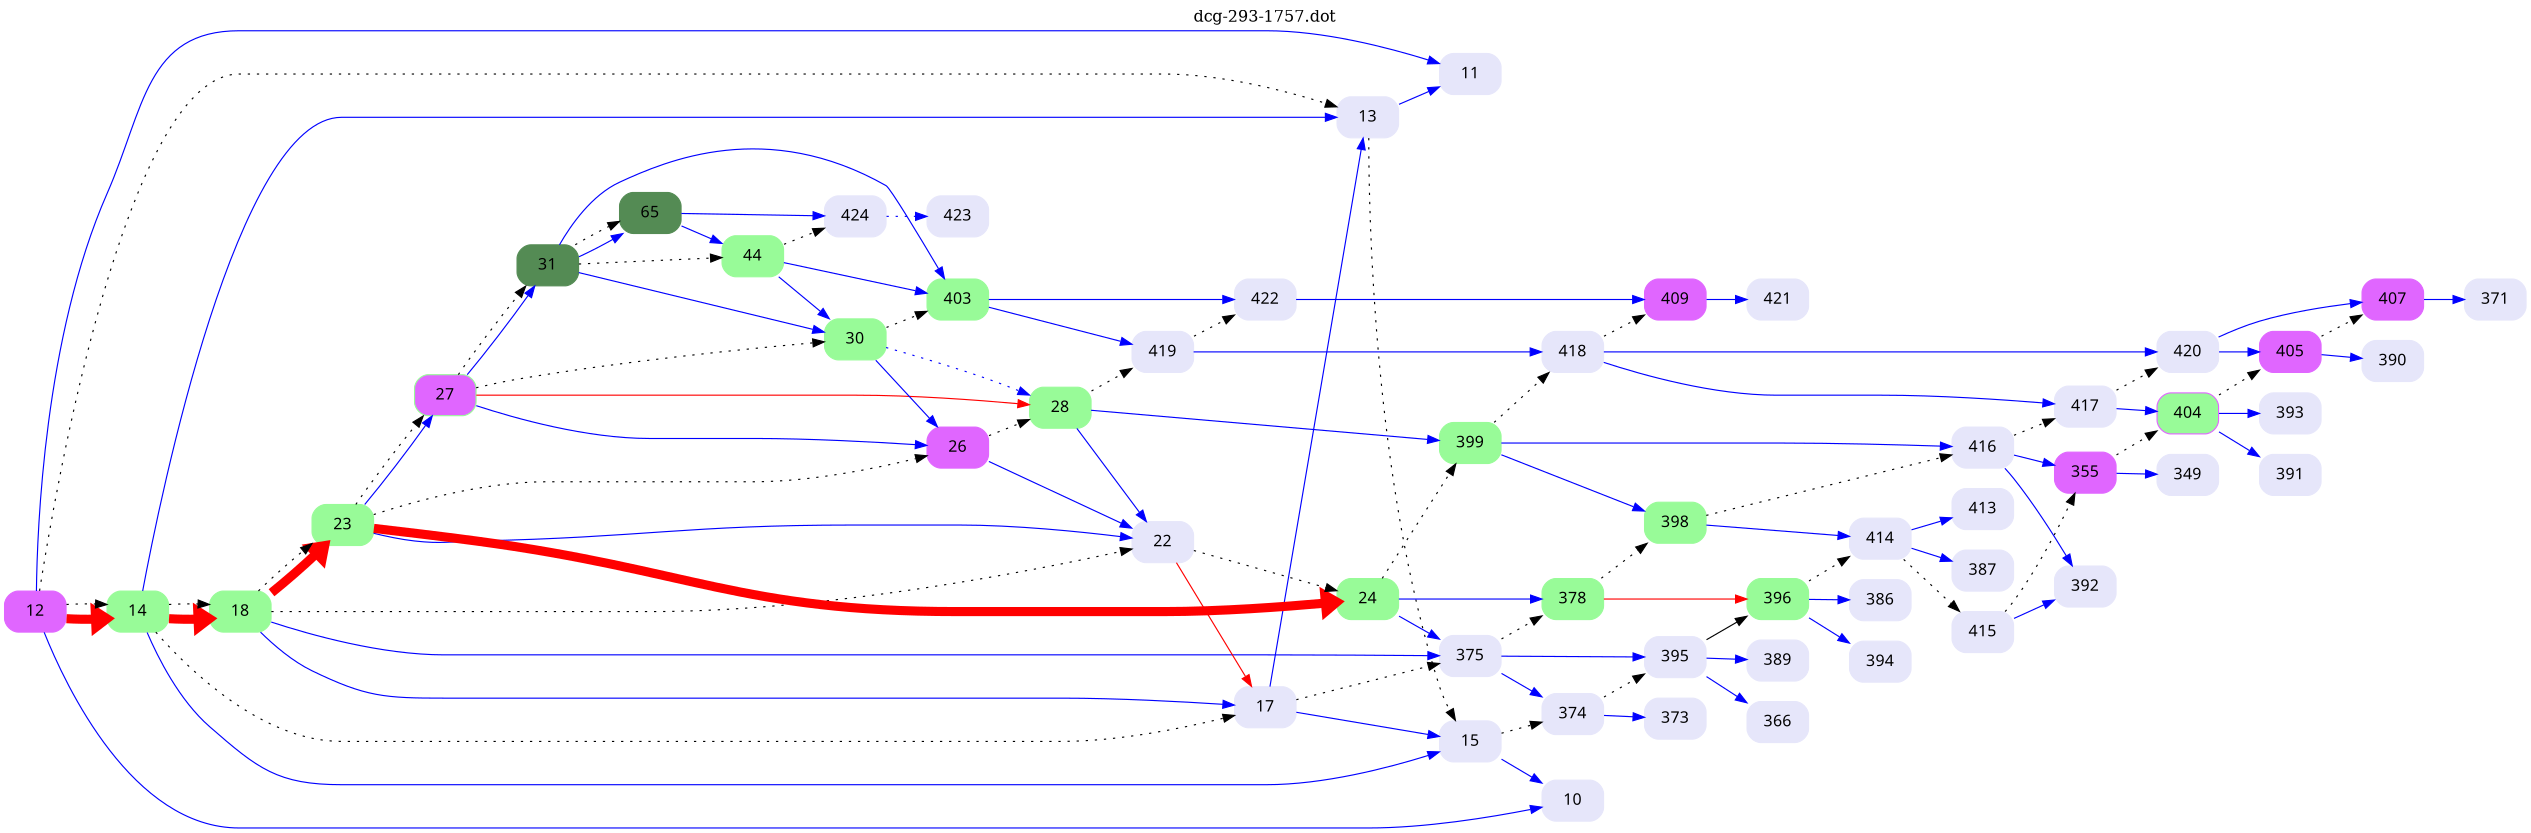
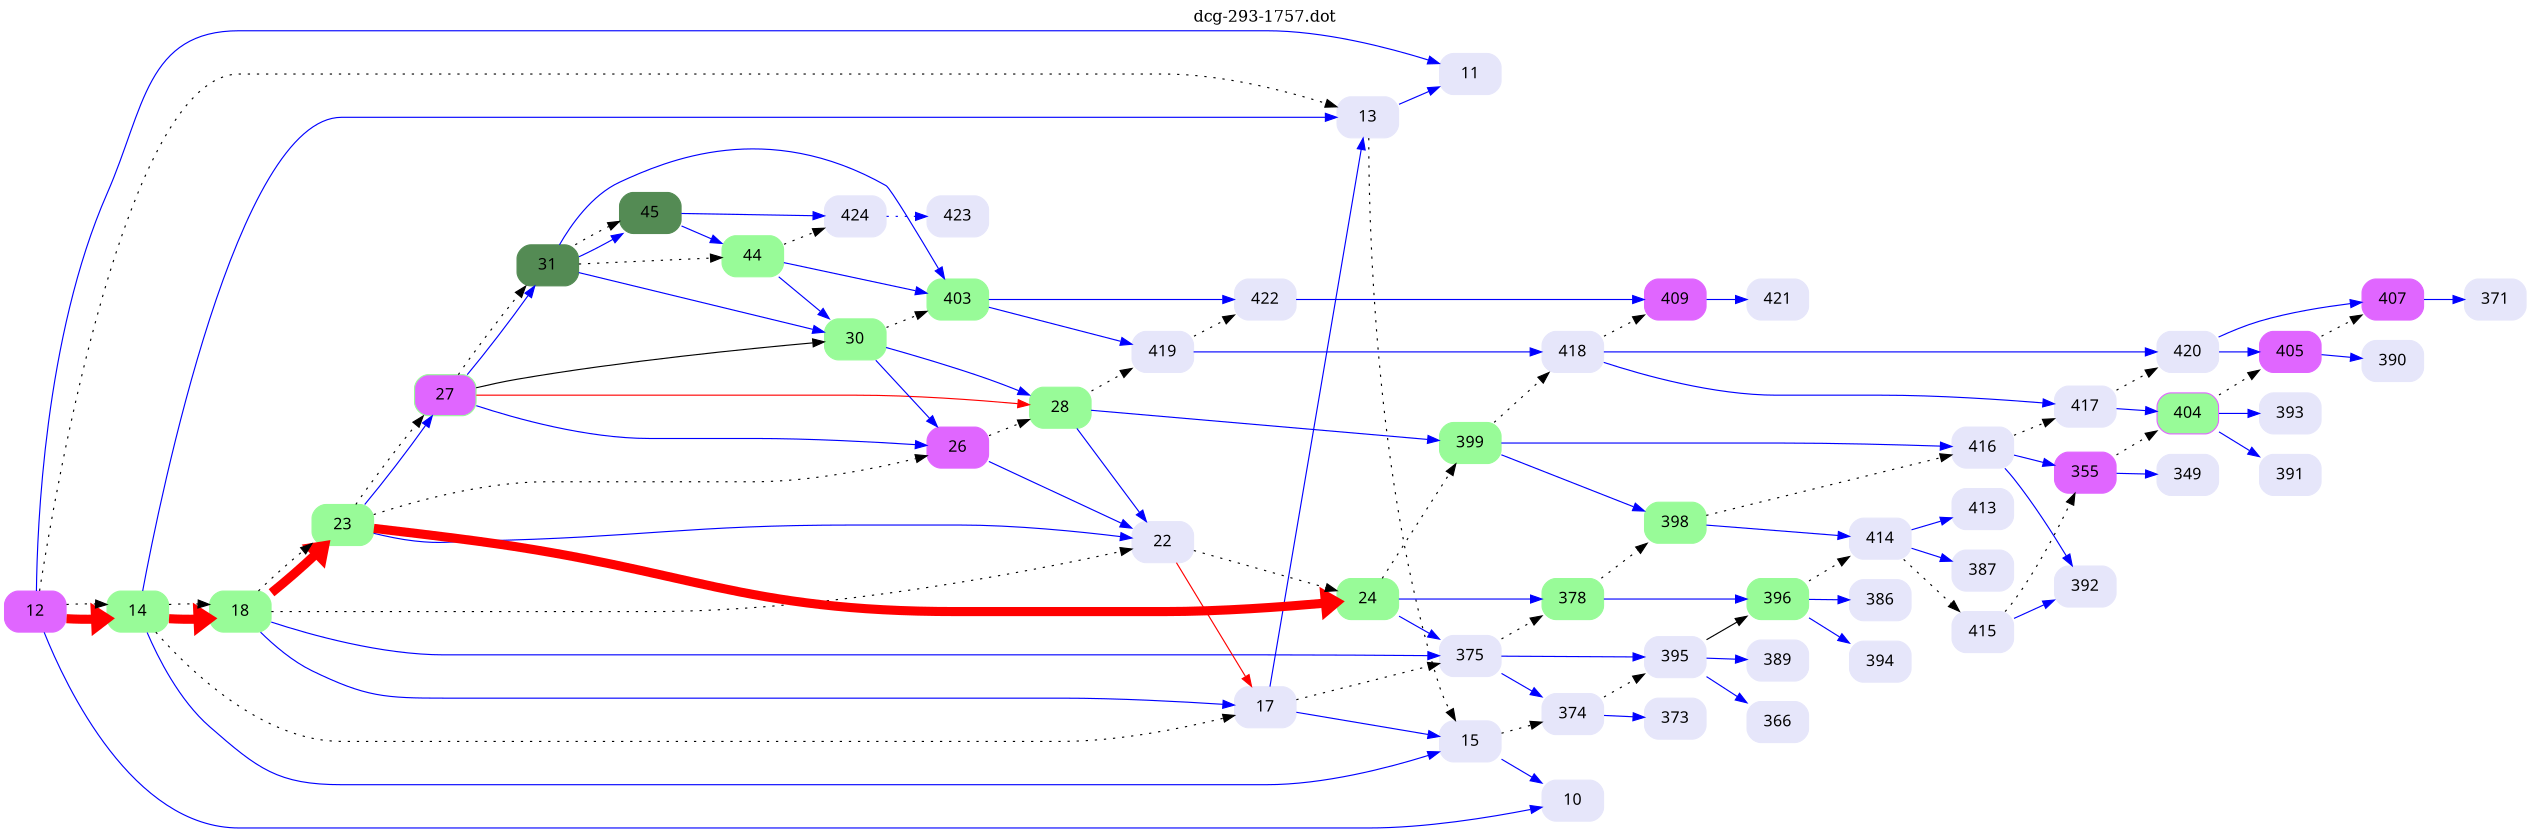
node "65": label "65" -> "45"
edge "27" -> "30": style dotted -> solid
edge "30" -> "28": style dotted -> solid
edge "378" -> "396": color red -> blue
